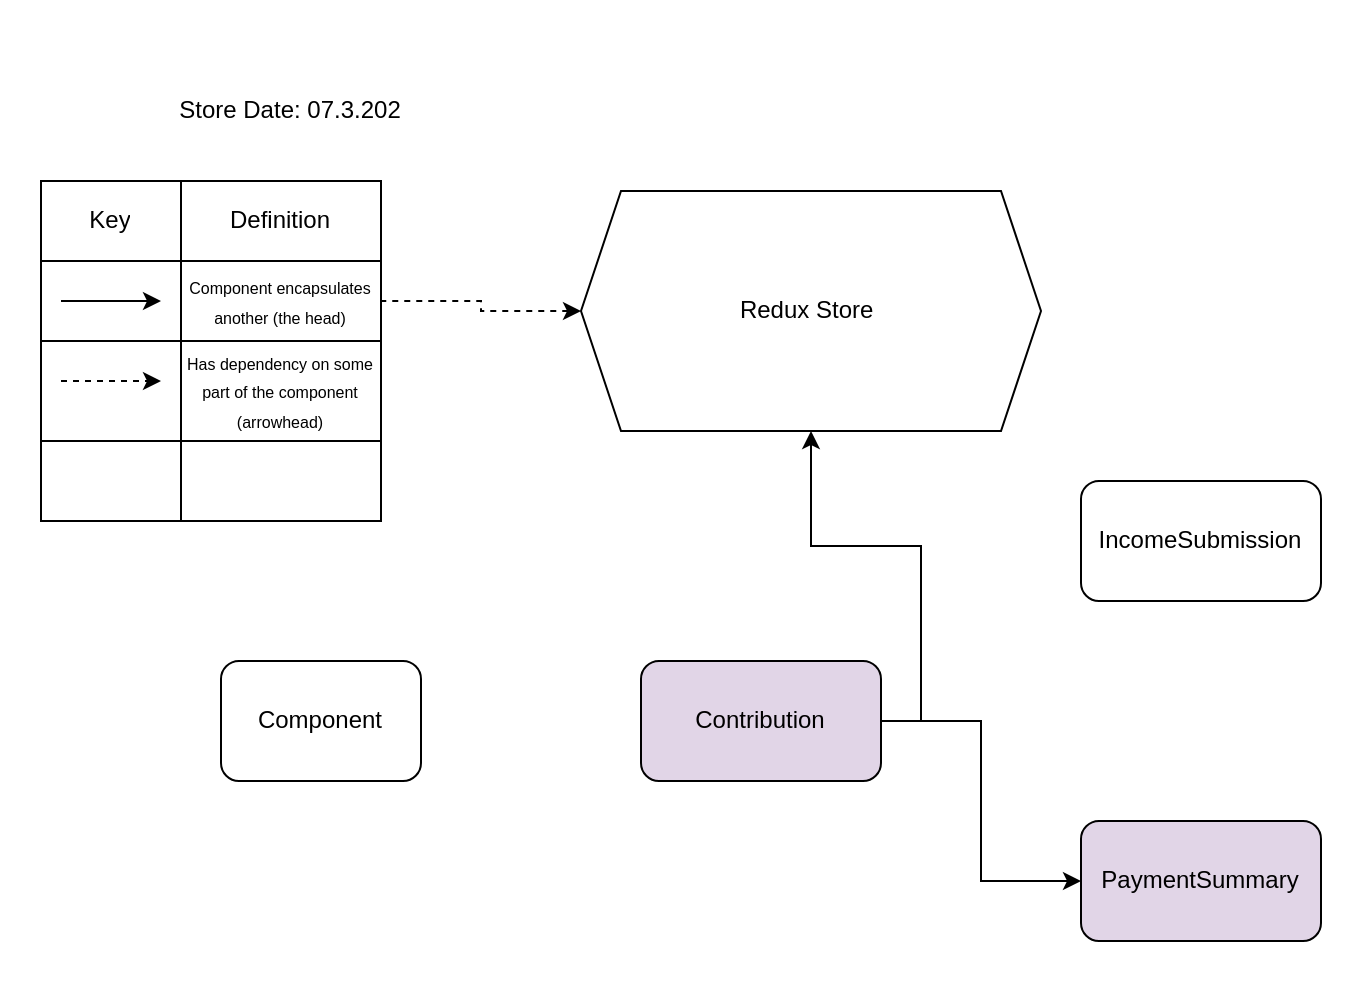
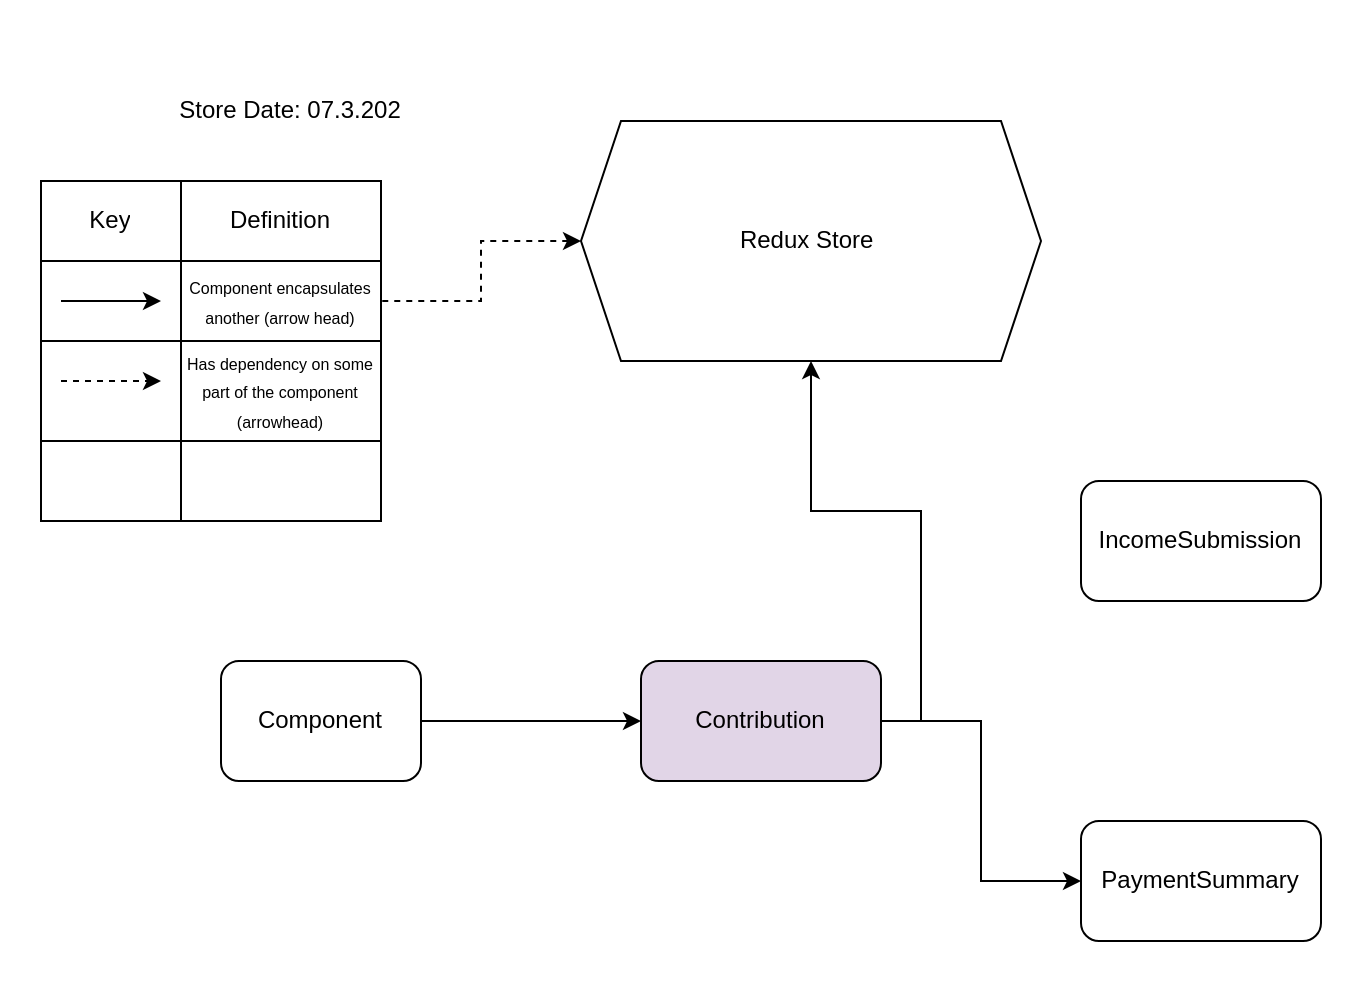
node "Component encapsulates another (the head)": label "Component encapsulates another (the head)" -> "Component encapsulates another (arrow head)"
node "Redux Store": moved (811, 311) -> (811, 241)
edge "Component" -> "Contribution": added
node "PaymentSummary": fillcolor #e1d5e7 -> #ffffff
